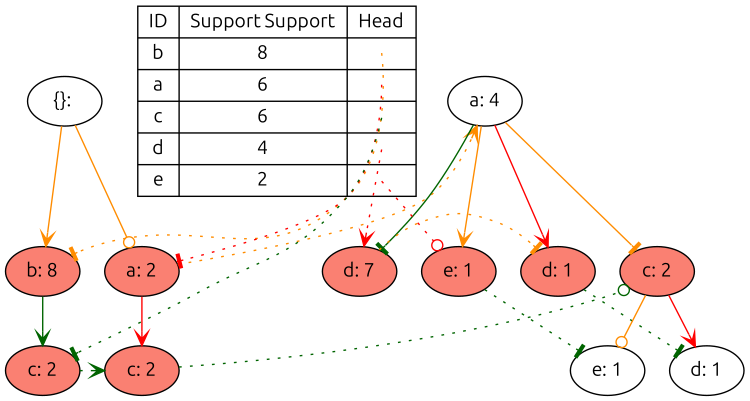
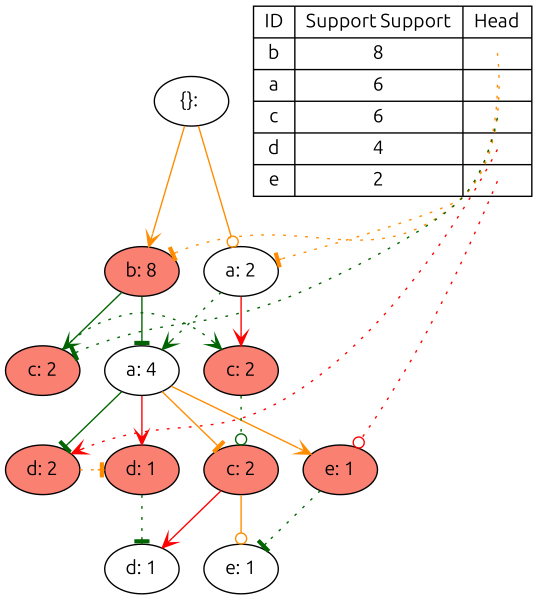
edge "ID" -> "a: 2": color red -> darkorange
edge "a: 2" -> "a: 4": color darkorange -> darkgreen
node "a: 2": fillcolor salmon -> white
node "d: 7": label "d: 7" -> "d: 2"
edge "b: 8" -> "a: 4": added
